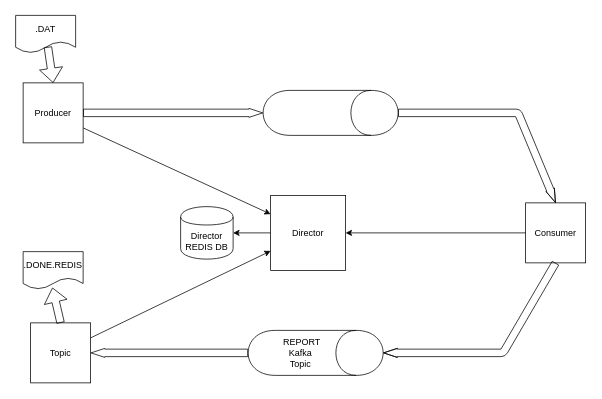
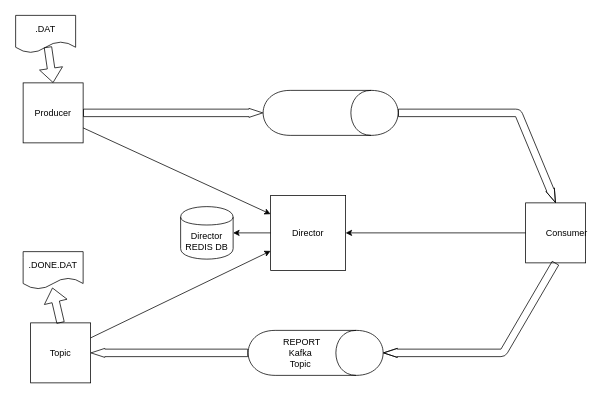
node "Consumer": moved (555, 233) -> (567, 233)
node ".DONE.REDIS": label ".DONE.REDIS" -> ".DONE.DAT"
